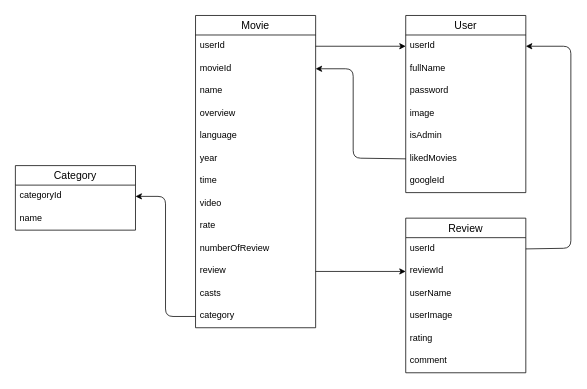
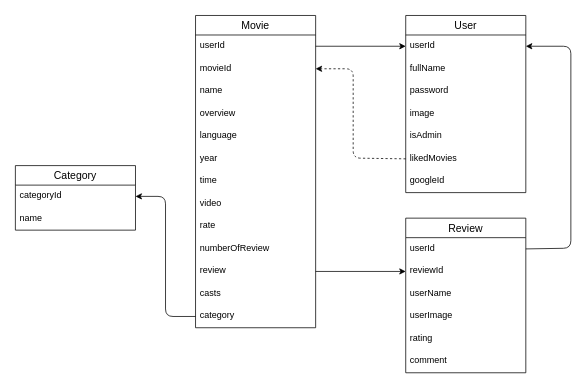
edge "likedMovies" -> "movieId": style solid -> dashed
